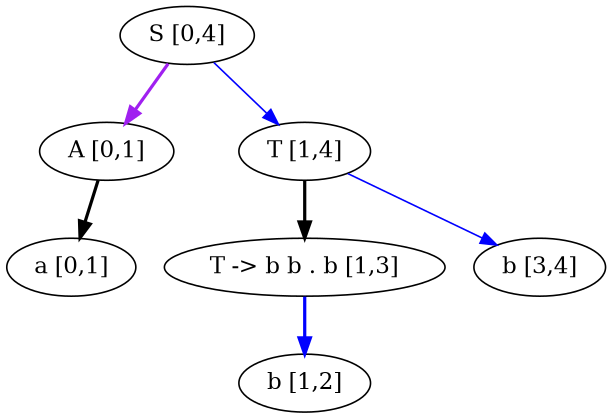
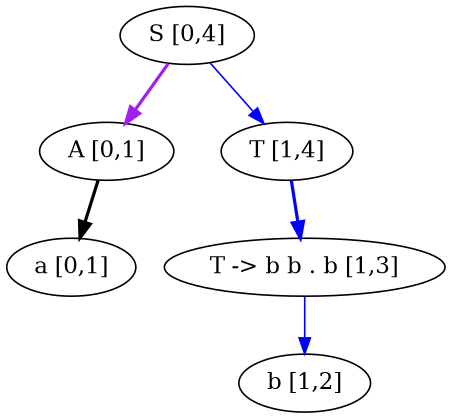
edge "T [1,4]" -> "T -> b b . b [1,3]": color black -> blue
node "b [3,4]": removed
edge "T -> b b . b [1,3]" -> "b [1,2]": style bold -> solid
